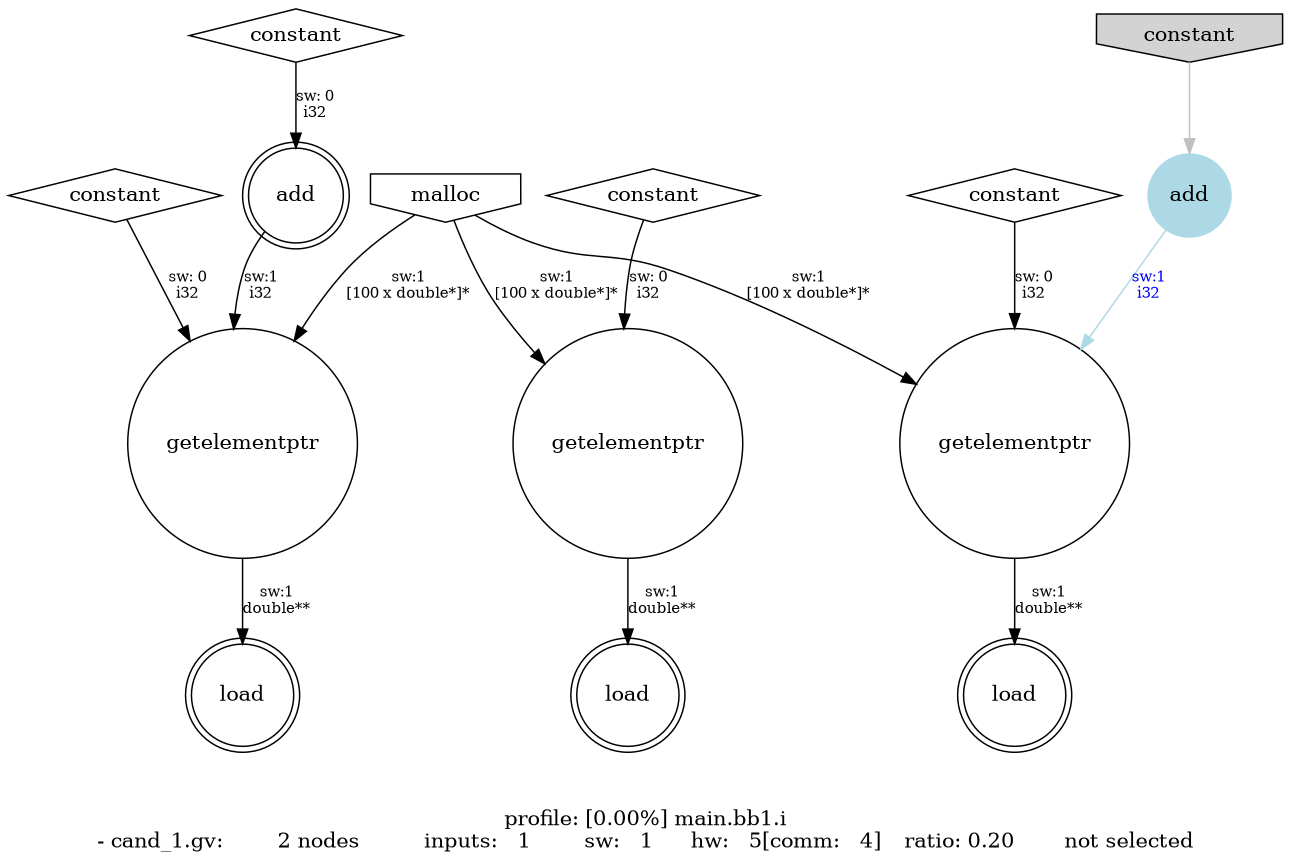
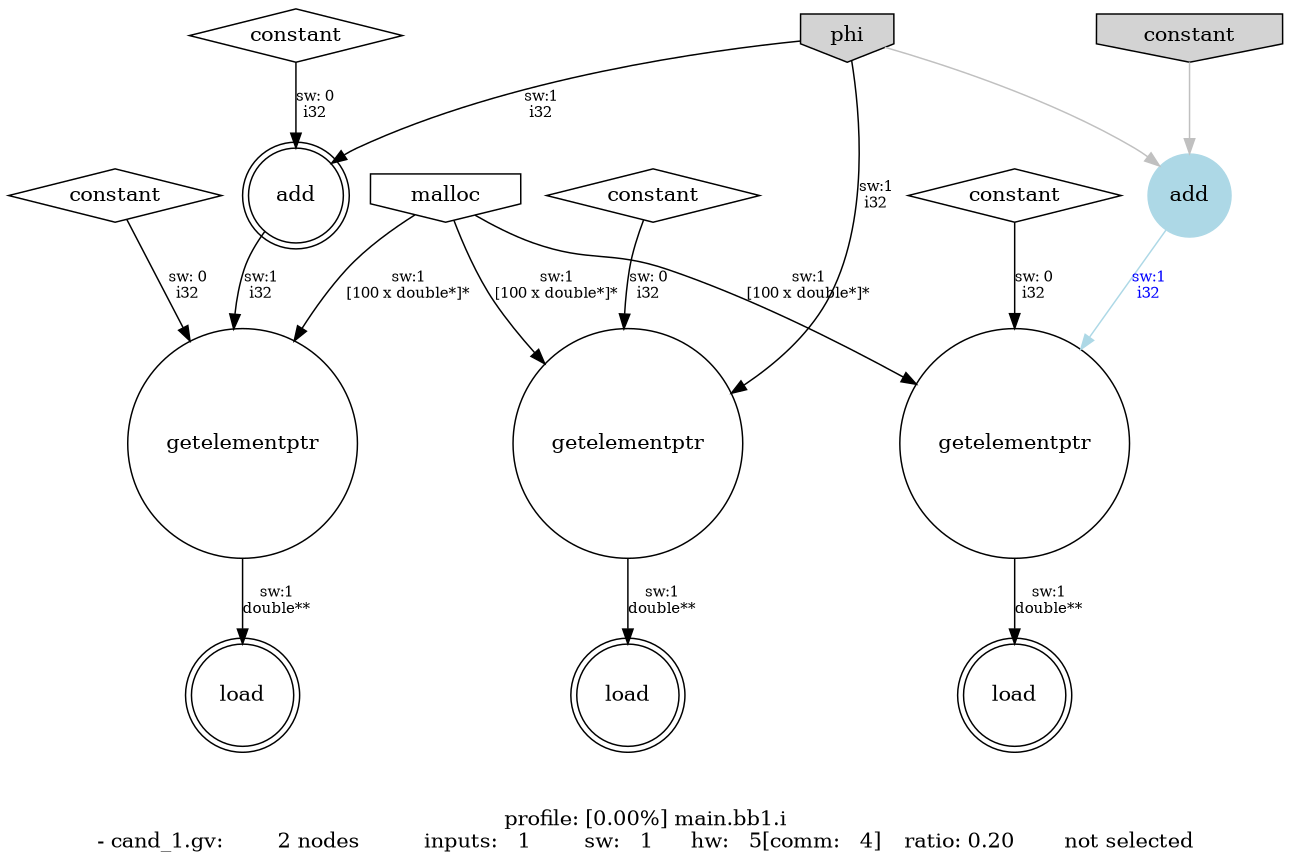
node "phi": added
